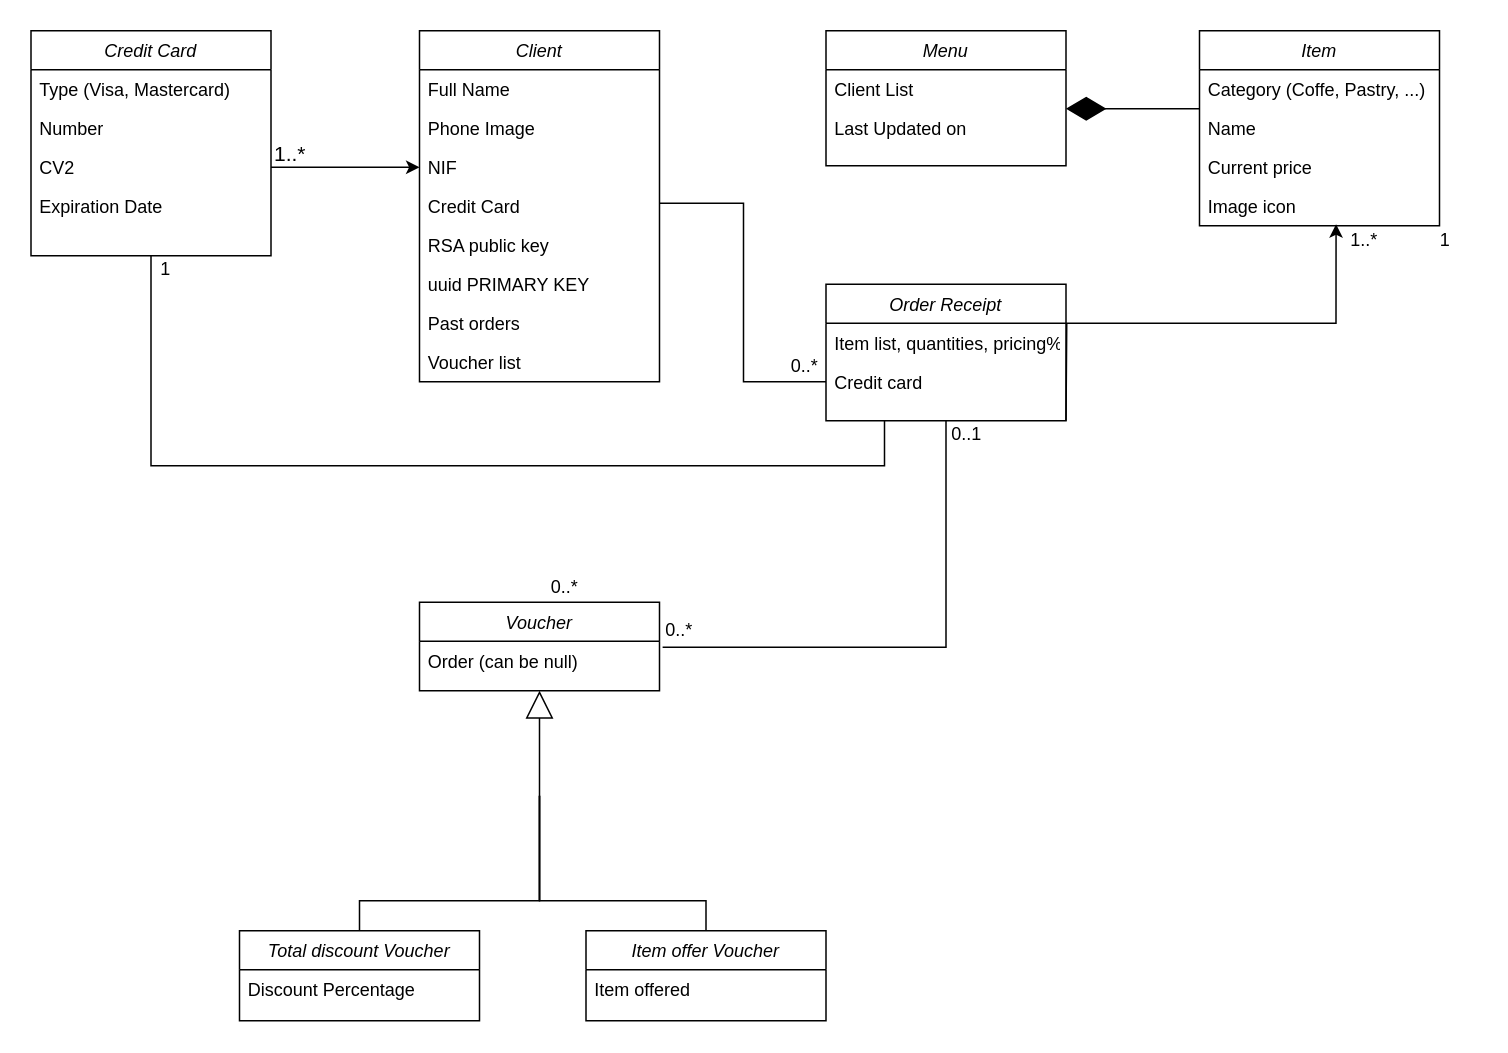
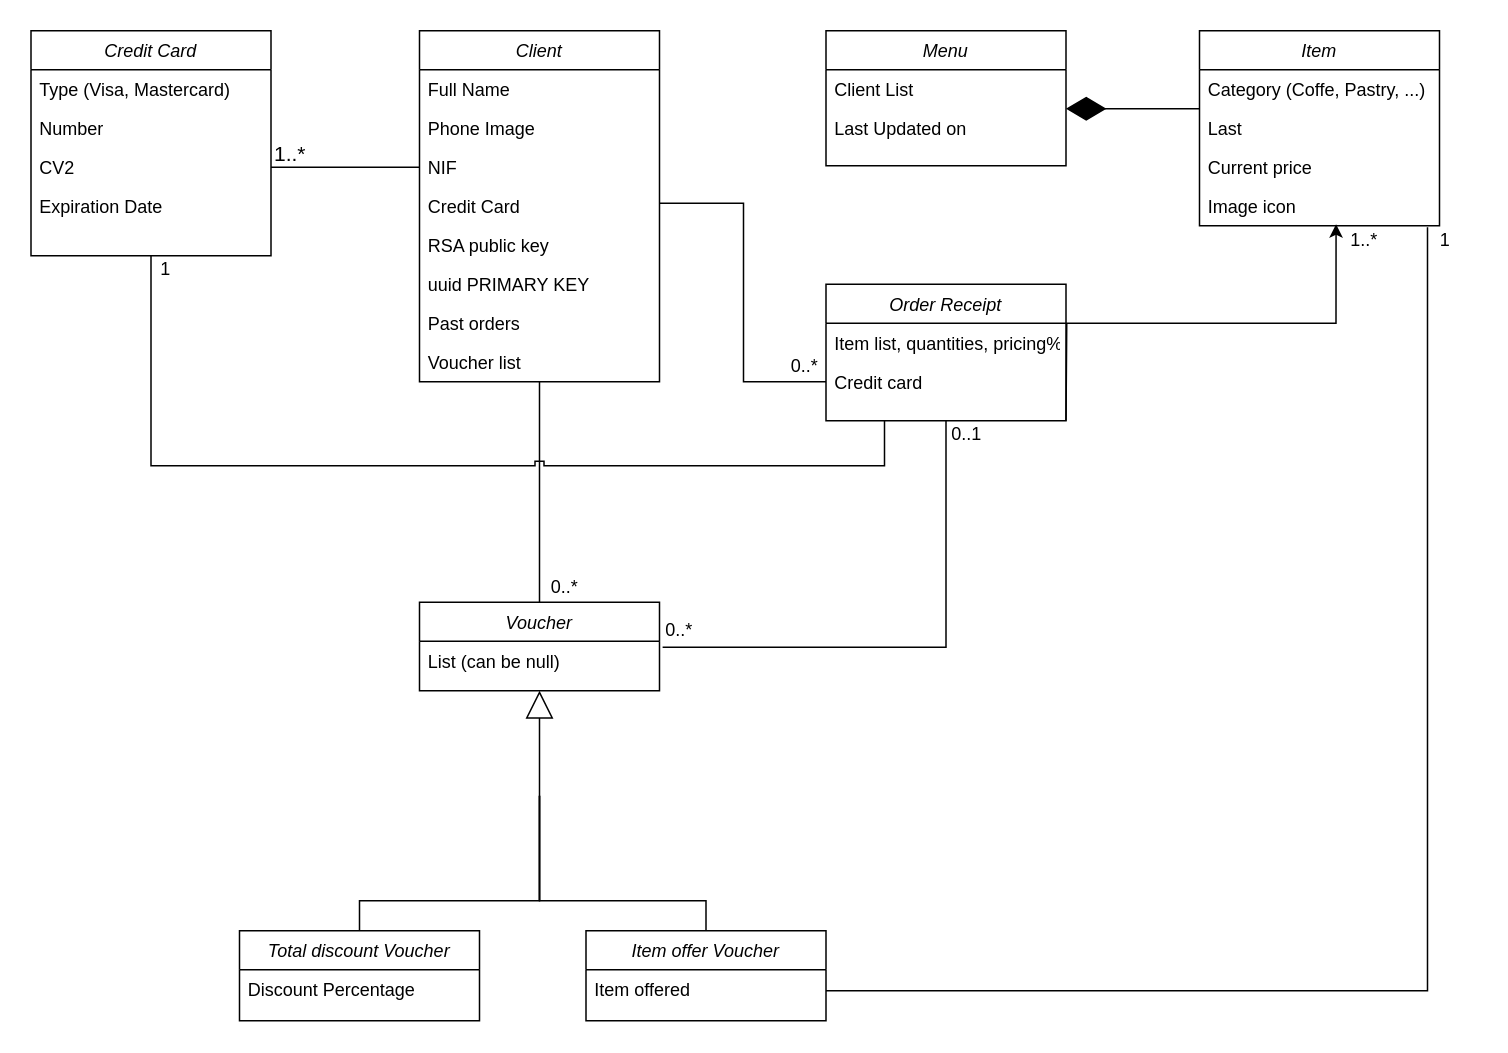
node "Name": label "Name" -> "Last"
edge "CV2" -> "NIF": arrowhead classic -> none
edge "Client" -- "Voucher": added
node "Order (can be null)": label "Order (can be null)" -> "List (can be null)"
edge "Image icon" -- "Item offer Voucher": added
